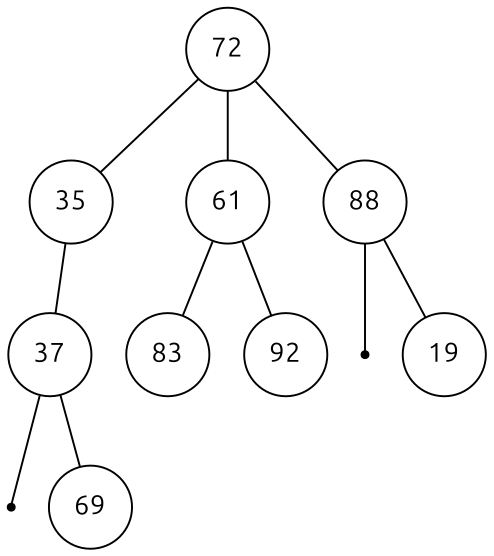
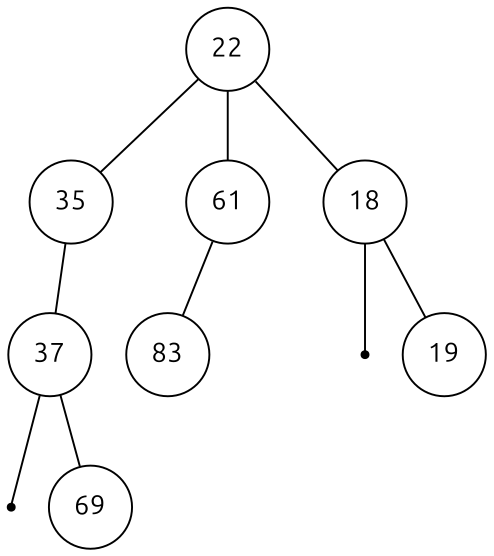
node "72": label "72" -> "22"
node "88": label "88" -> "18"
node "92": removed
